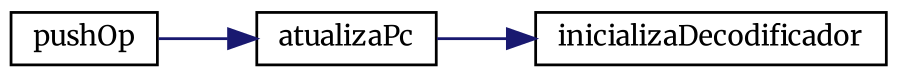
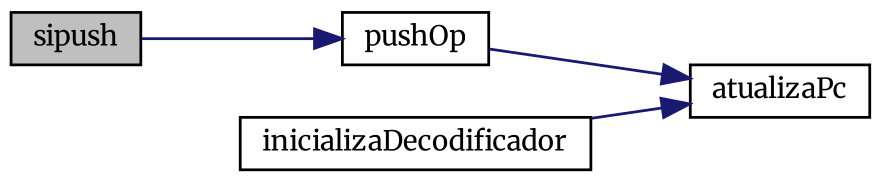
node "sipush": added
edge "atualizaPc" -> "inicializaDecodificador": reversed
